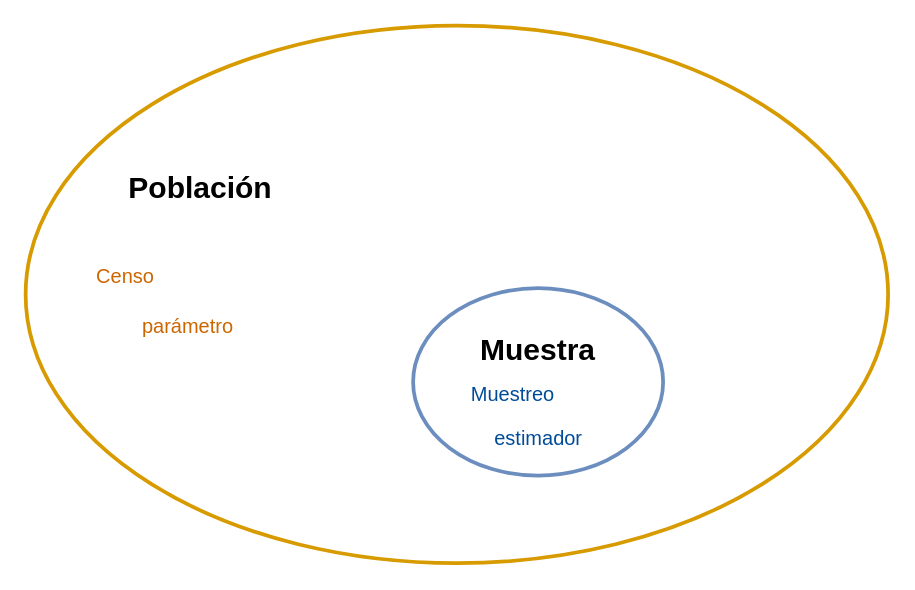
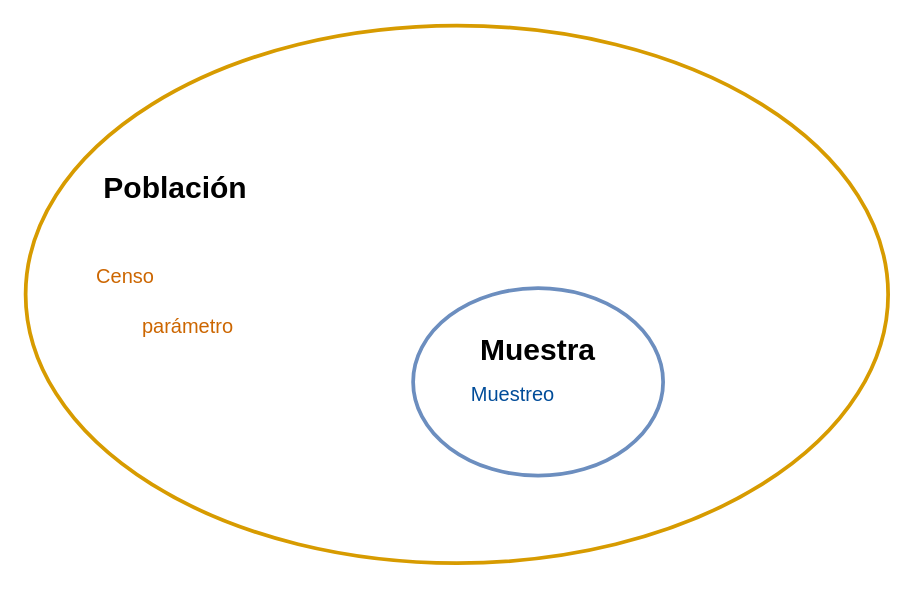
node "Población": moved (201, 188) -> (176, 188)
node "estimador": removed
